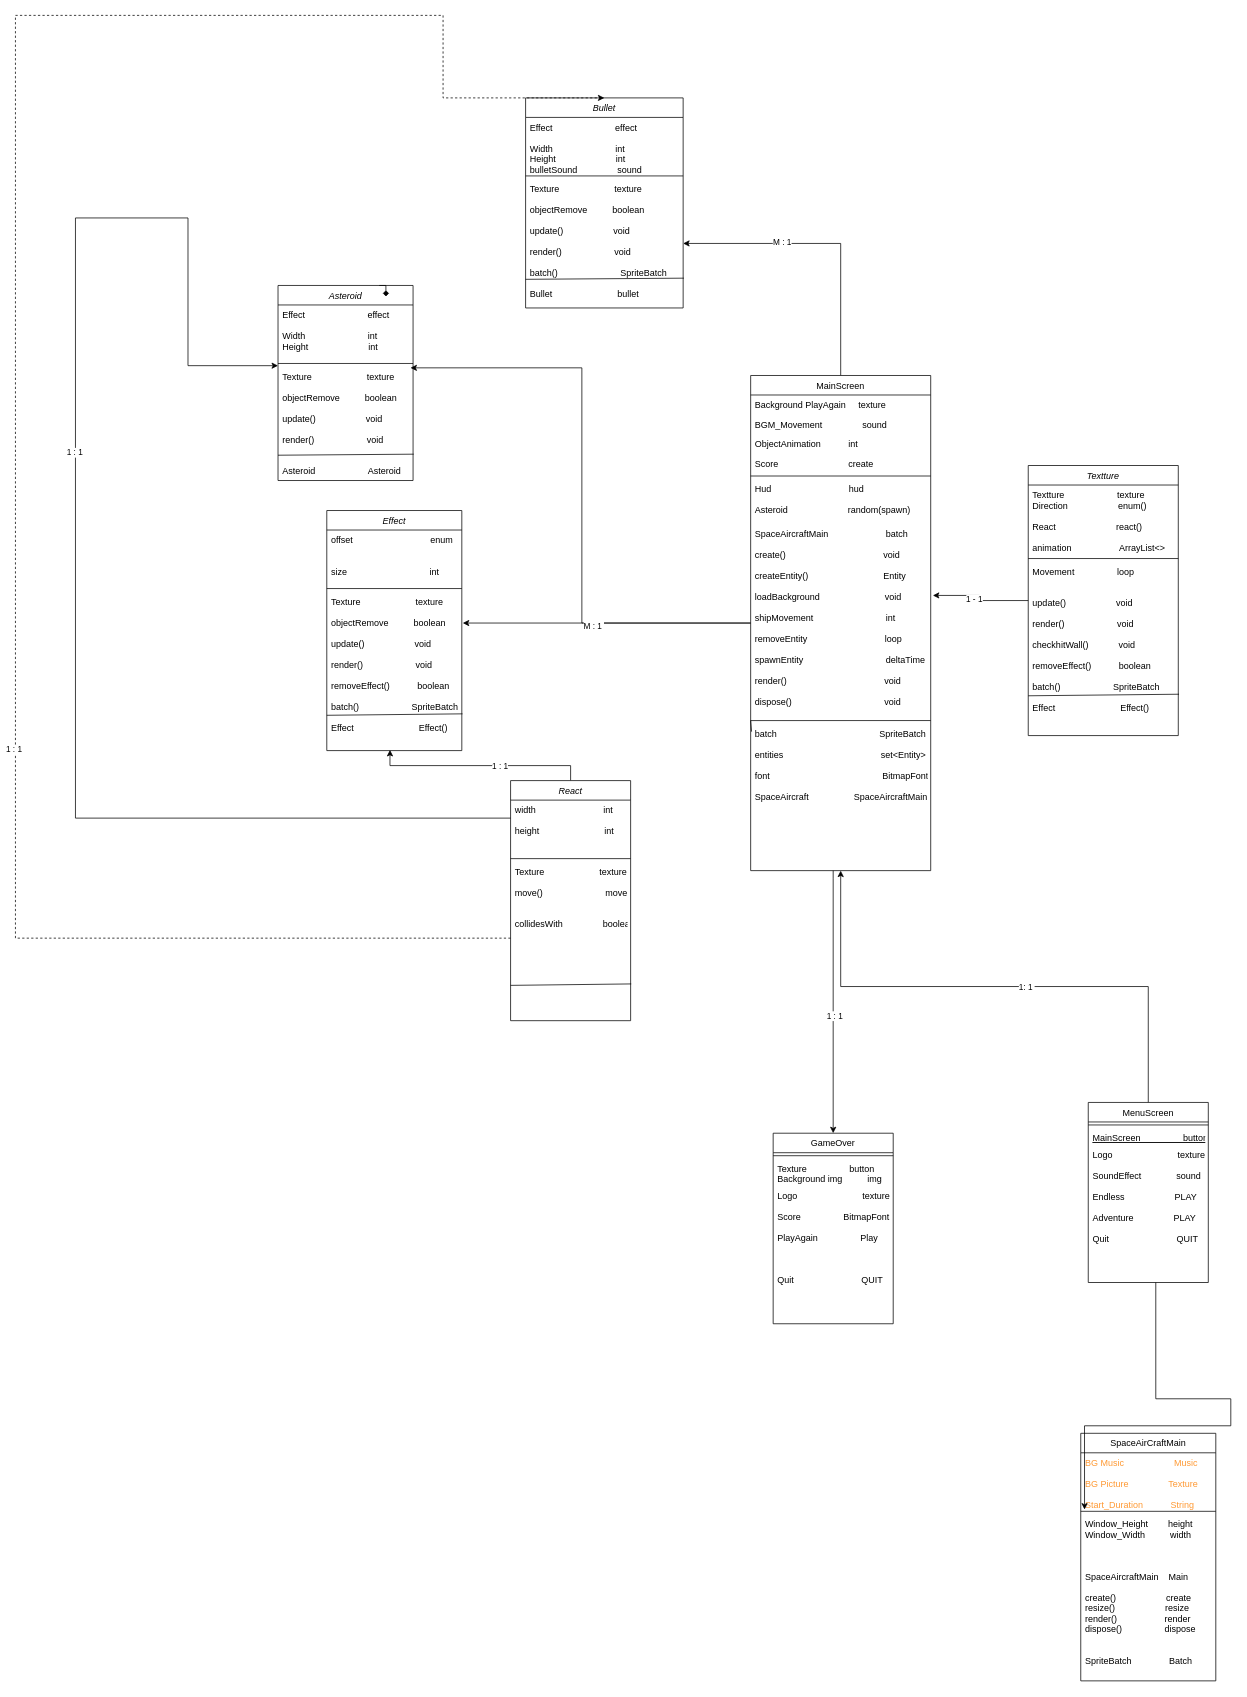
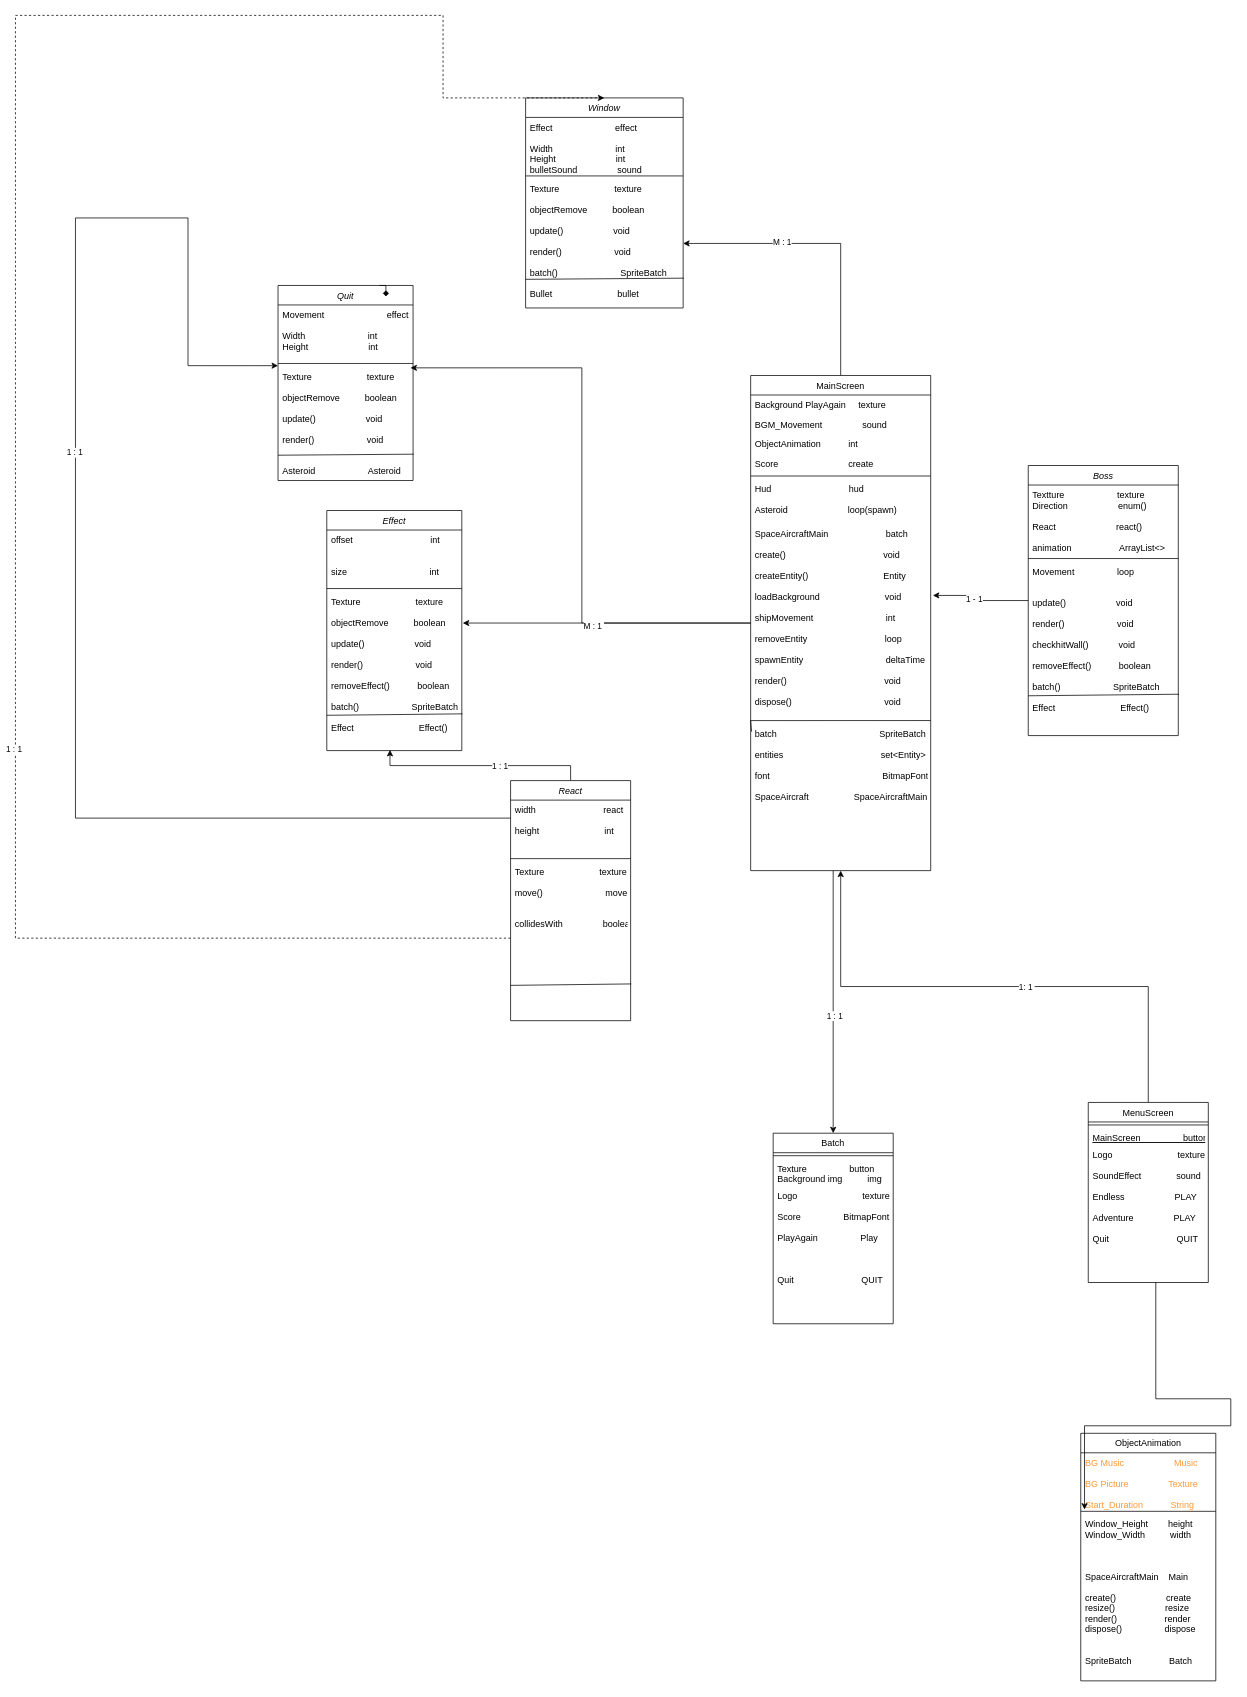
node "Bullet": label "Bullet" -> "Window"
node "Asteroid": label "Asteroid" -> "Quit"
node "Effect effect Width int Height int": label "Effect effect Width int Height int" -> "Movement effect Width int Height int"
node "Textture": label "Textture" -> "Boss"
node "Hud hud Asteroid random(spawn)": label "Hud hud Asteroid random(spawn)" -> "Hud hud Asteroid loop(spawn)"
node "offset enum size int": label "offset enum size int" -> "offset int size int"
node "width int height int": label "width int height int" -> "width react height int"
node "GameOver": label "GameOver" -> "Batch"
node "SpaceAirCraftMain": label "SpaceAirCraftMain" -> "ObjectAnimation"
